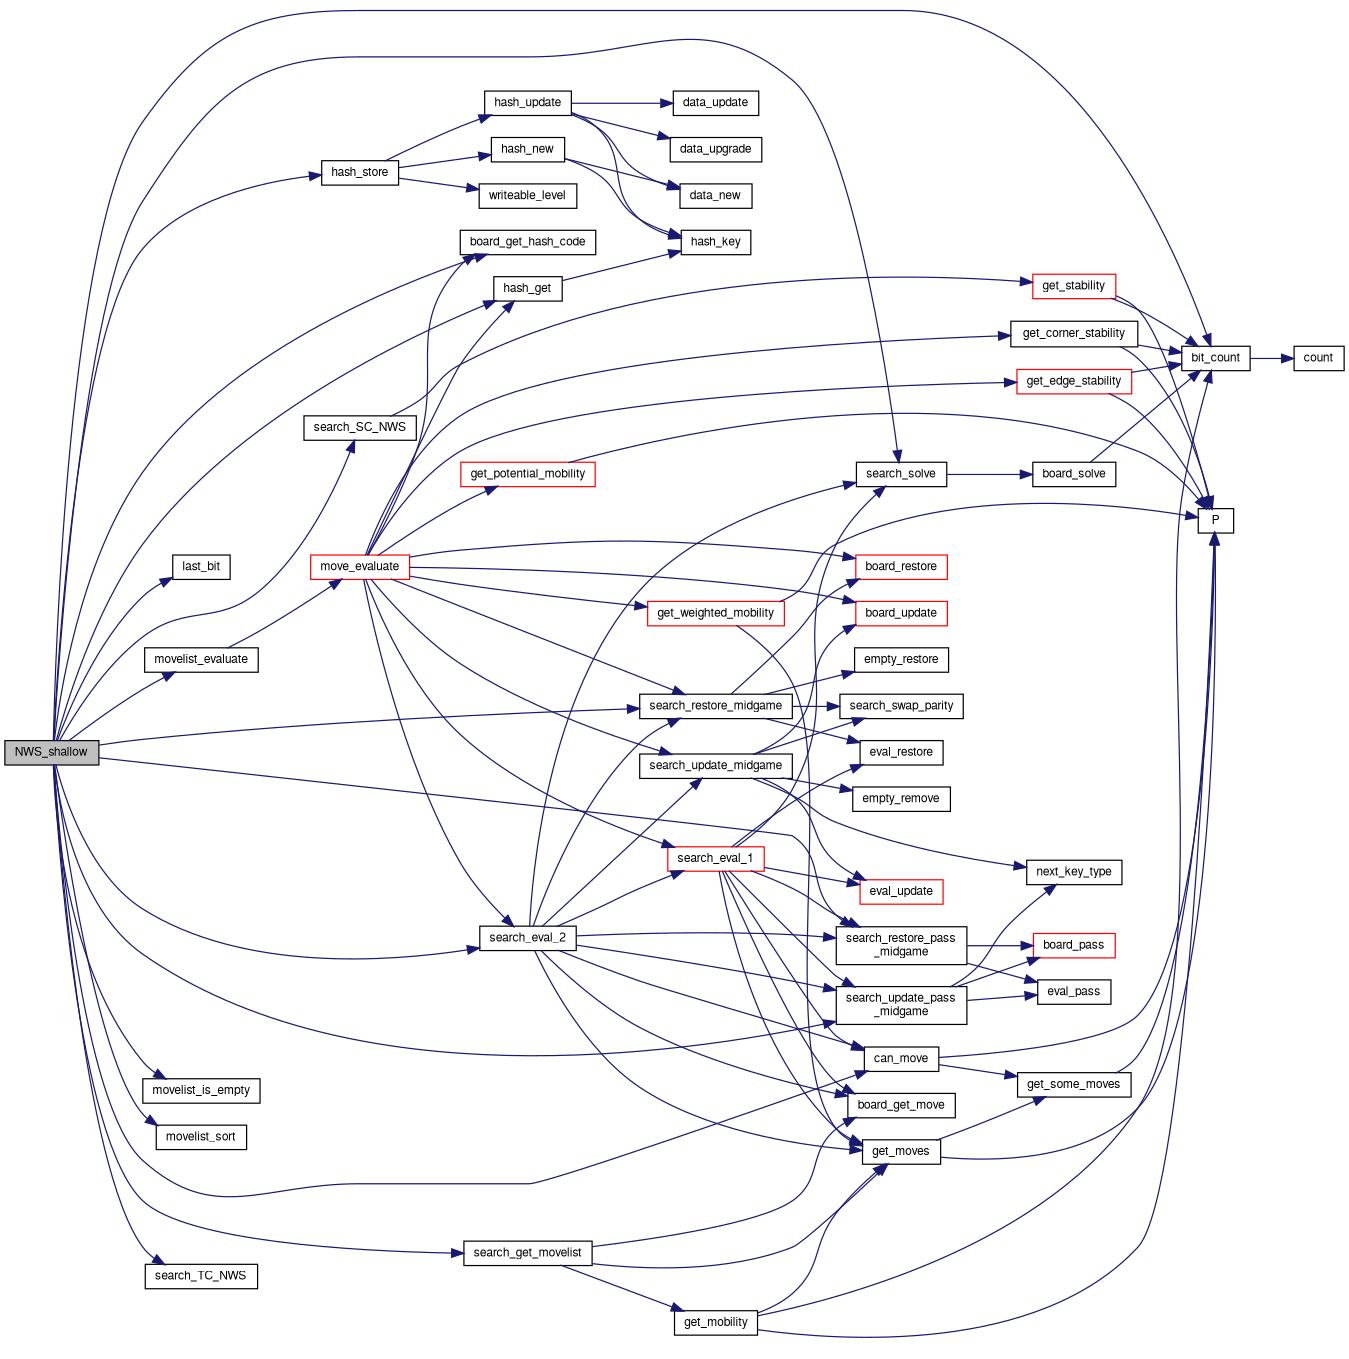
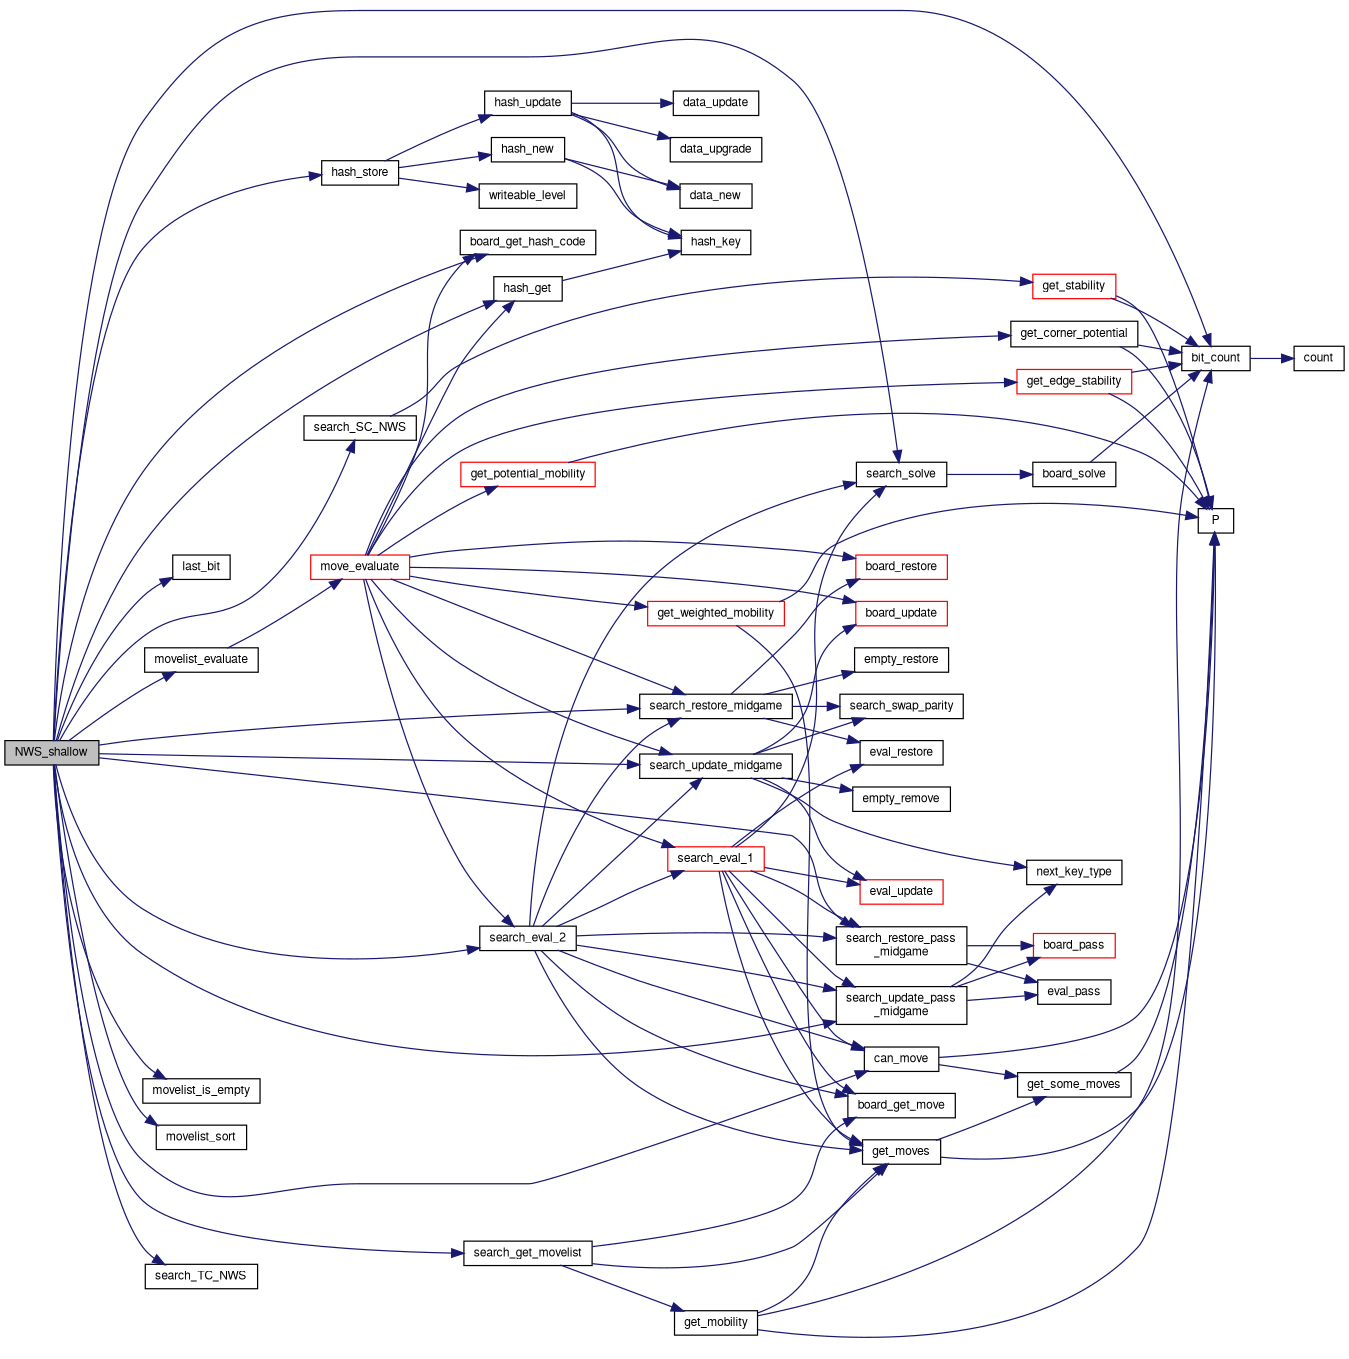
node "get_corner_stability": label "get_corner_stability" -> "get_corner_potential"
edge "NWS_shallow" -> "search_update_midgame": added
